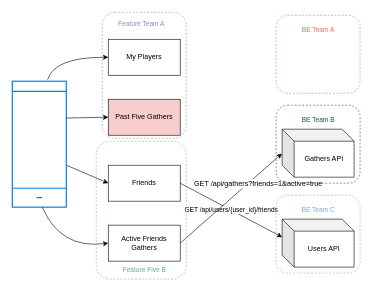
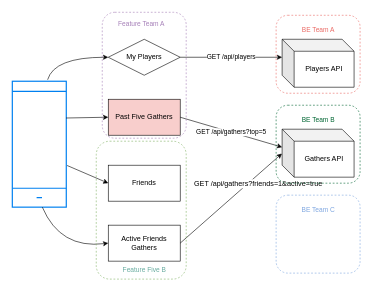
node "My Players": shape rectangle -> diamond
edge "My Players" -> "Players API": added, label "GET /api/players"
node "Players API": added
edge "Past Five Gathers" -> "Gathers API": added, label "GET /api/gathers?top=5"
edge "Friends" -> "Users API": removed, label "GET /api/users/{user_id}/friends"
node "Users API": removed
